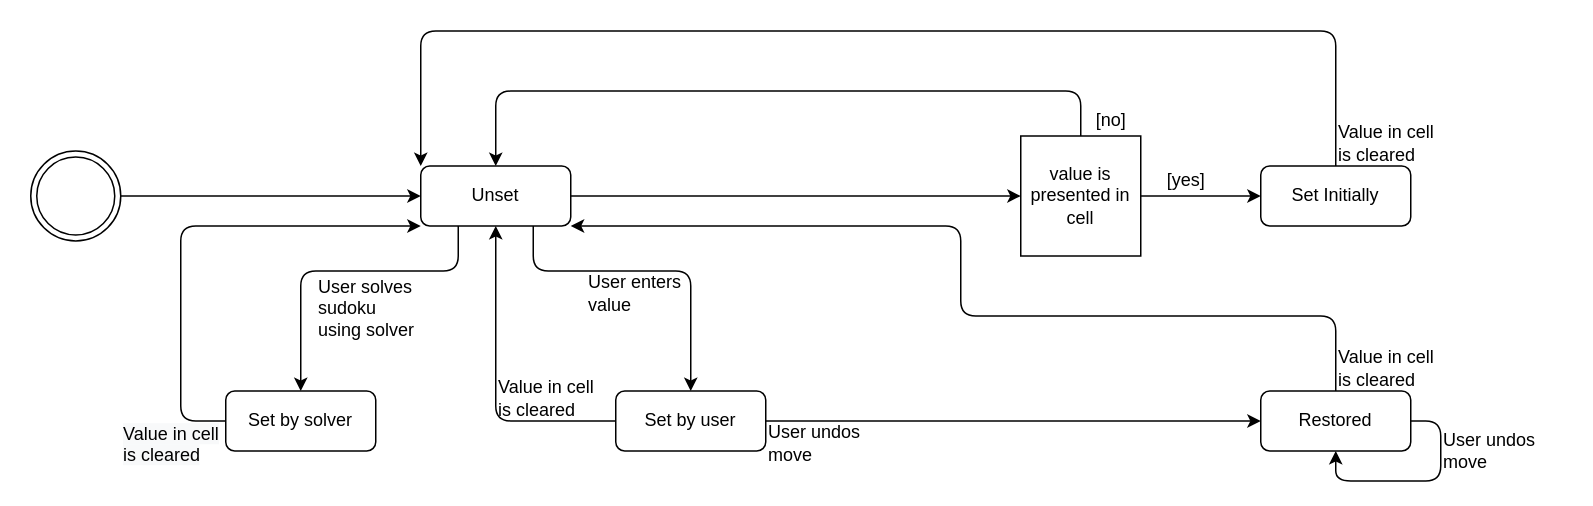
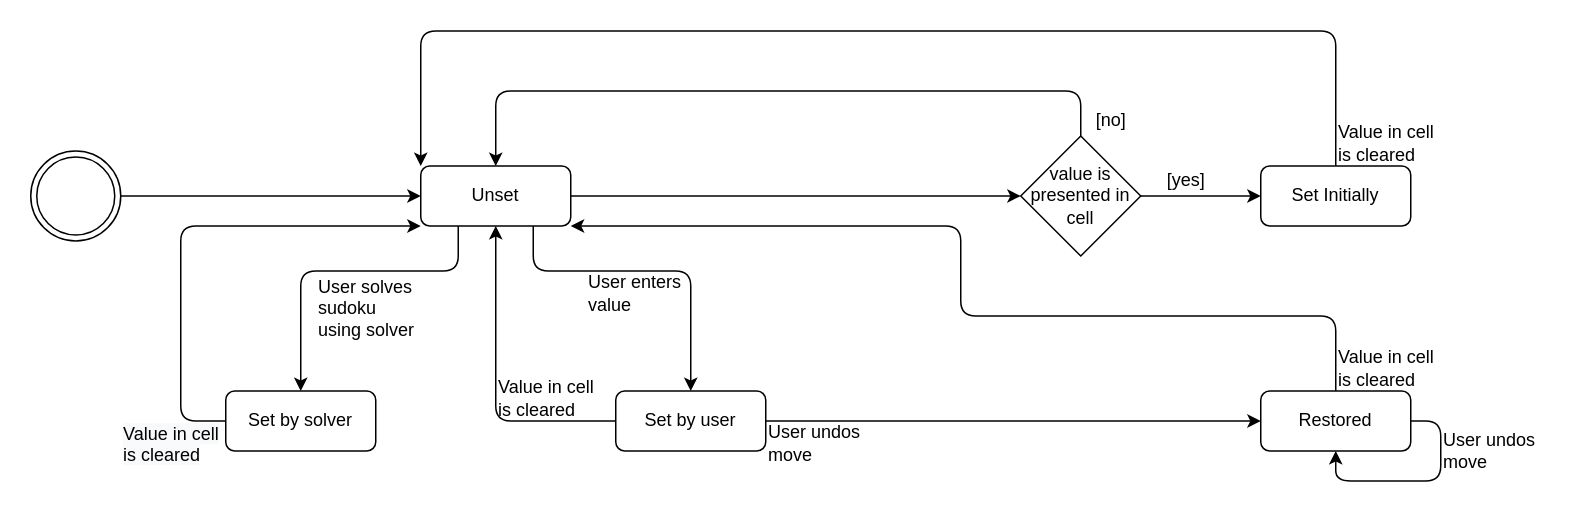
node "value is presented in cell": shape rectangle -> diamond
